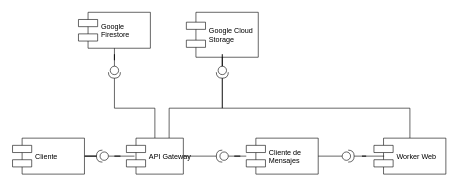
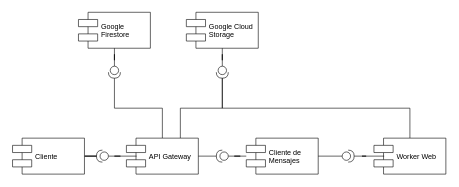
node "Google Cloud Storage": size 72x45 -> 72x36
node "API Gateway": size 57x36 -> 72x36
